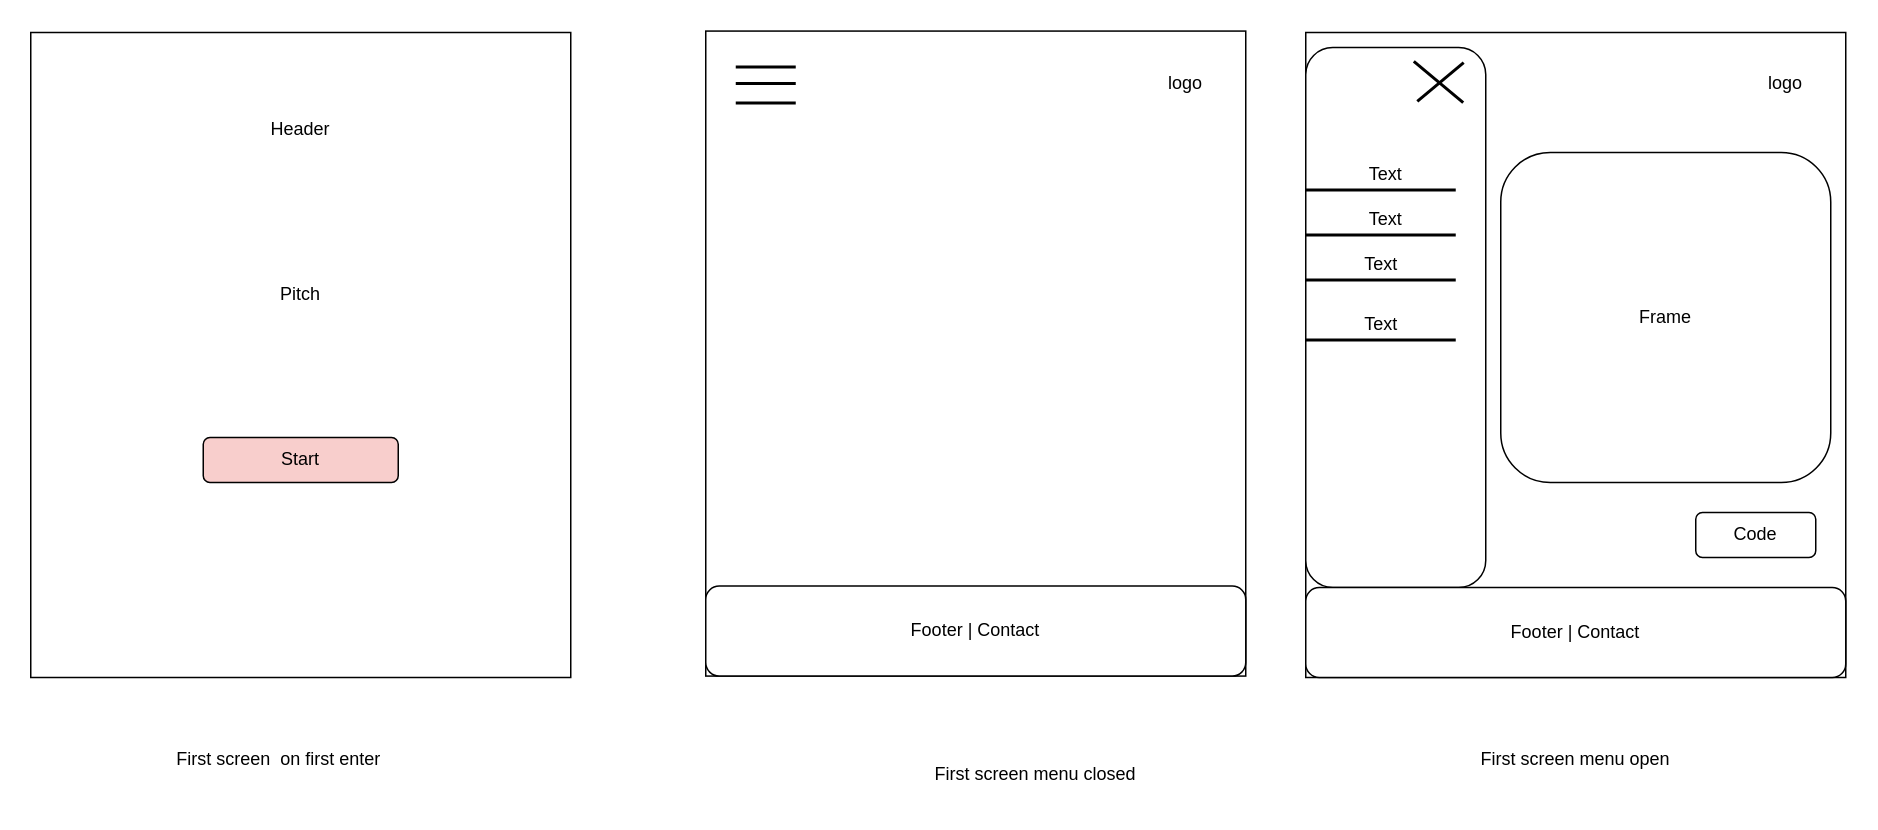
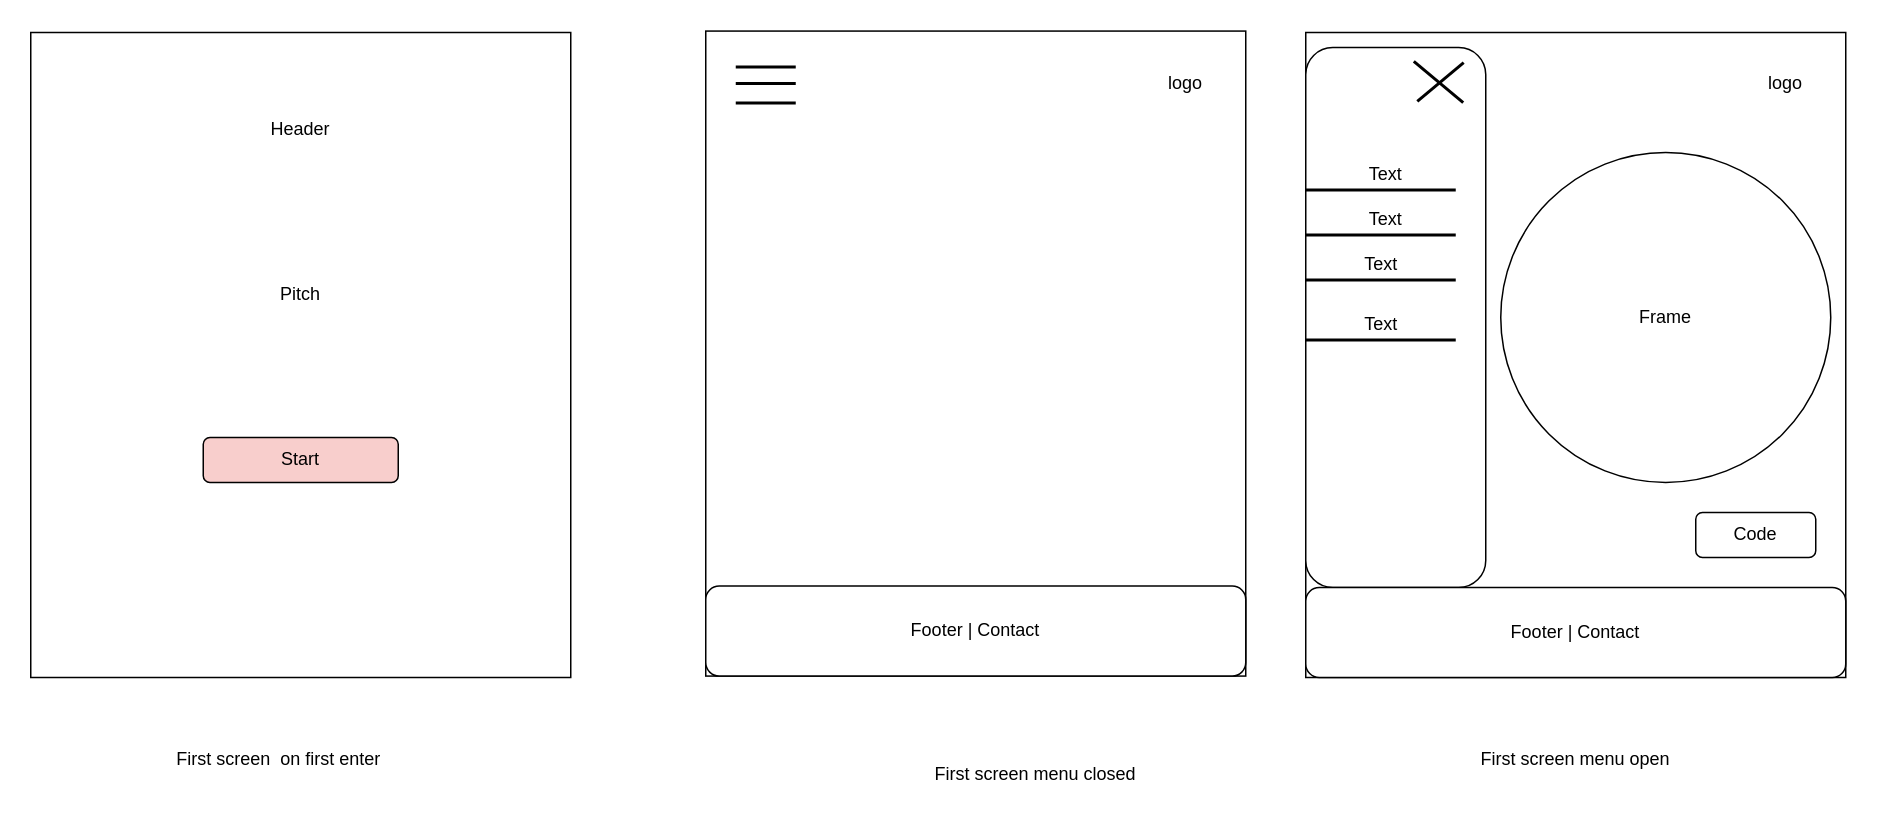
node "Frame": shape rounded rectangle -> ellipse
